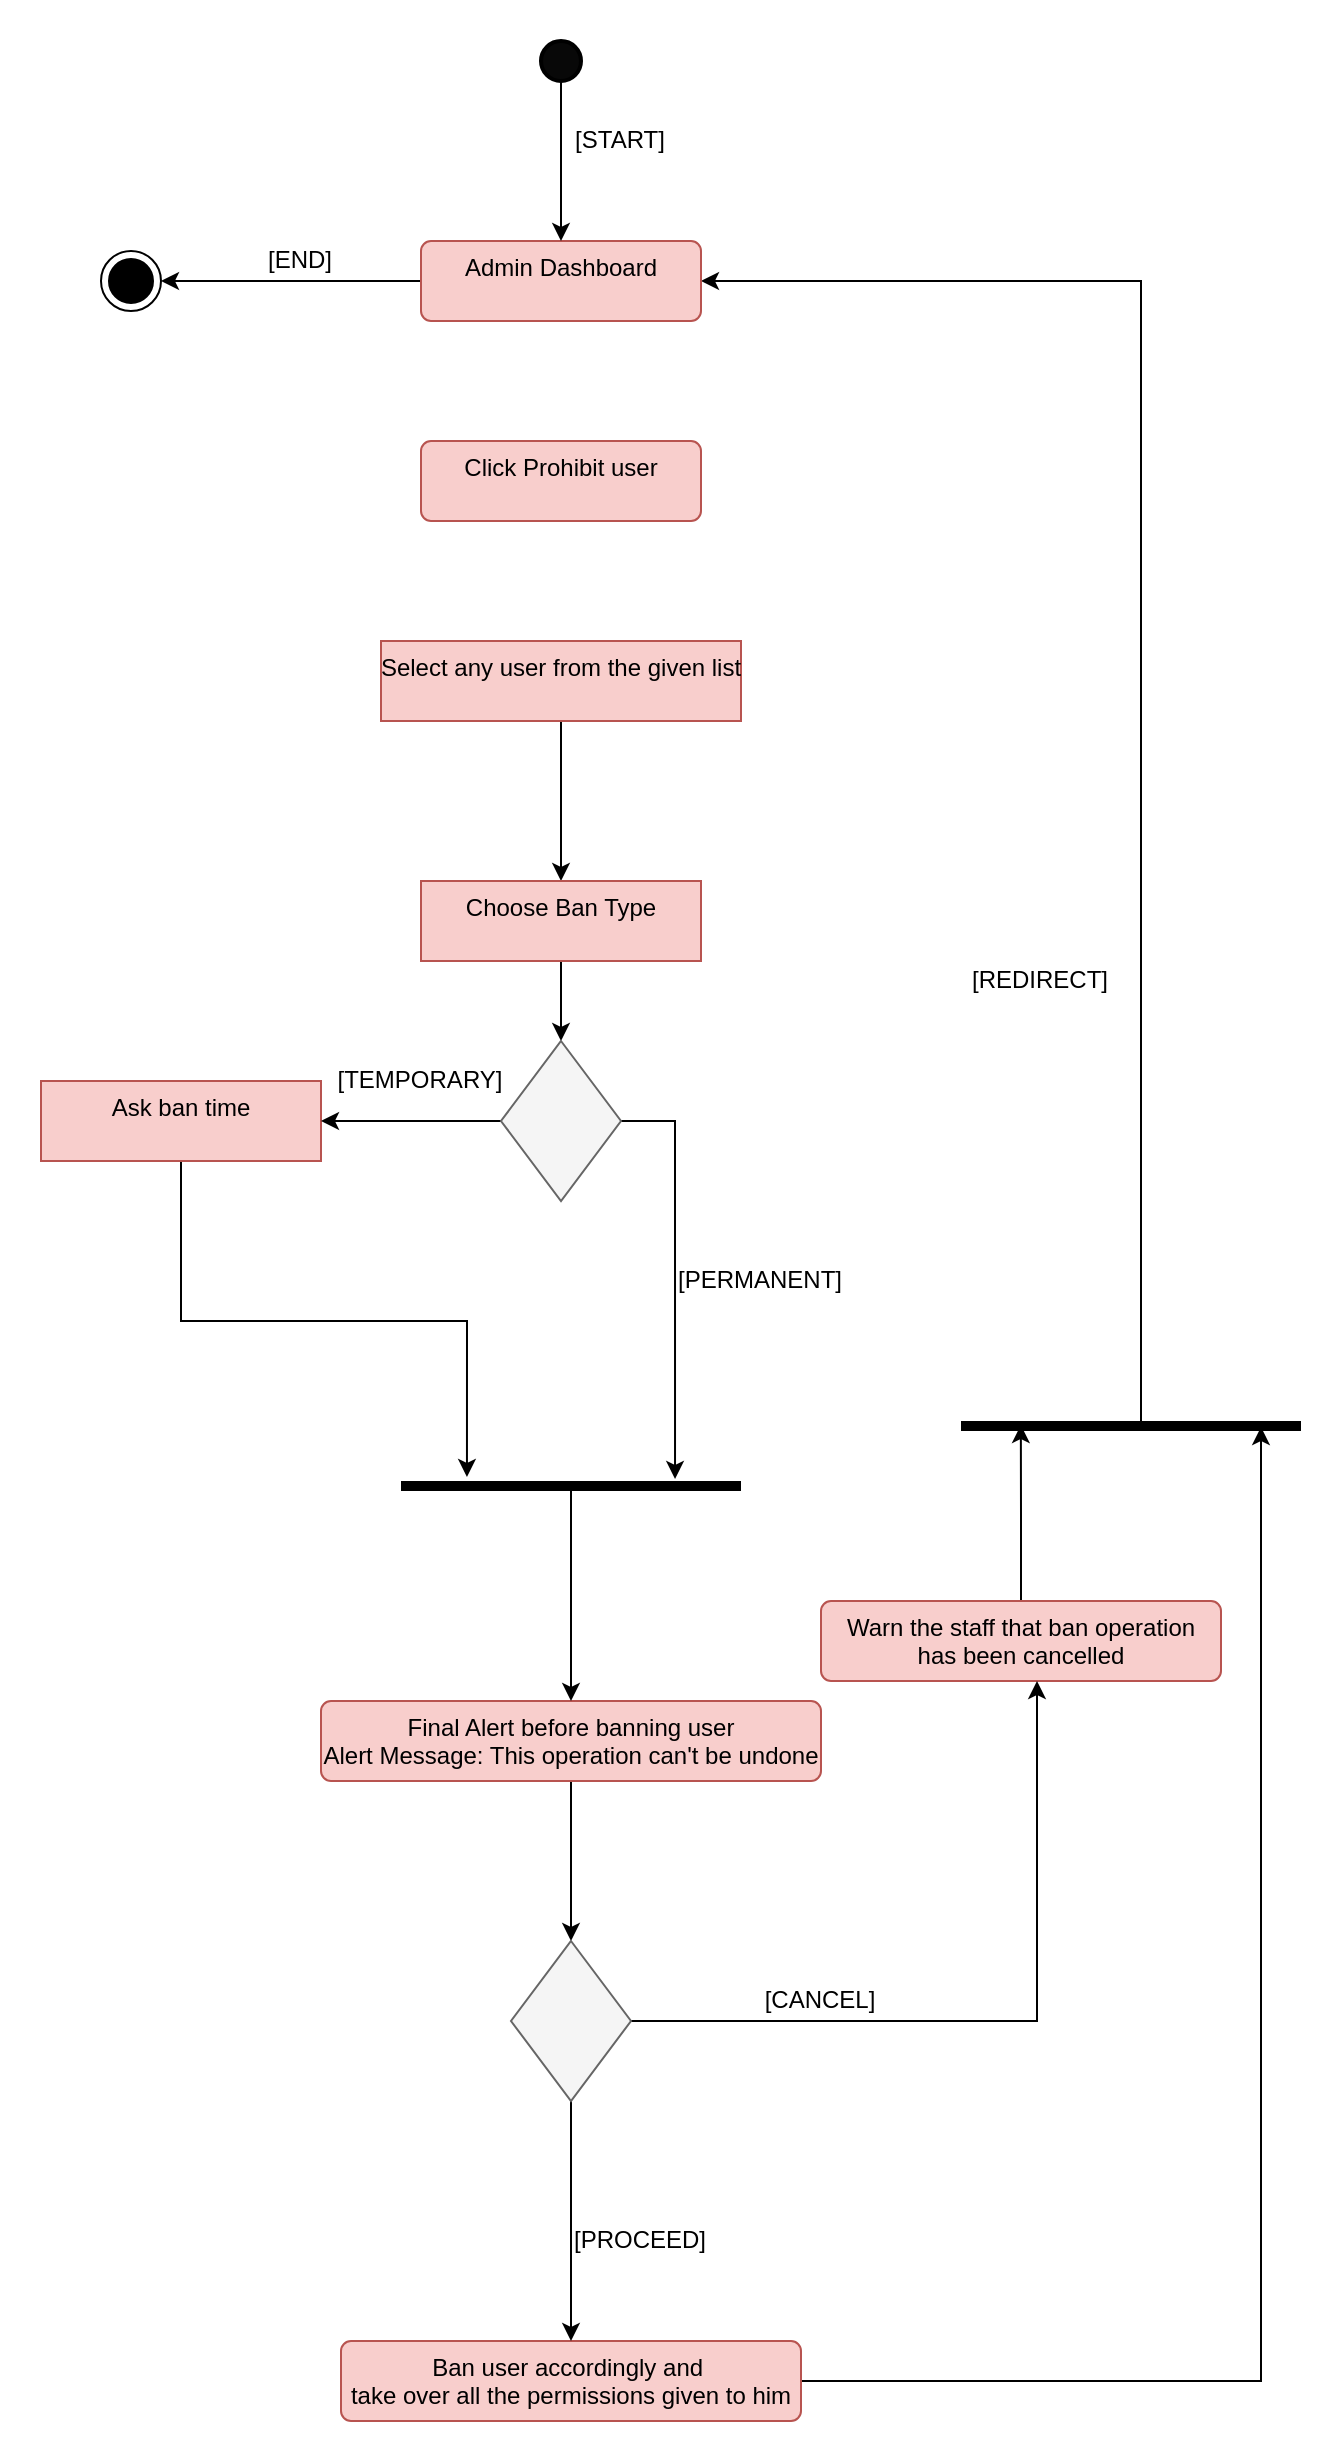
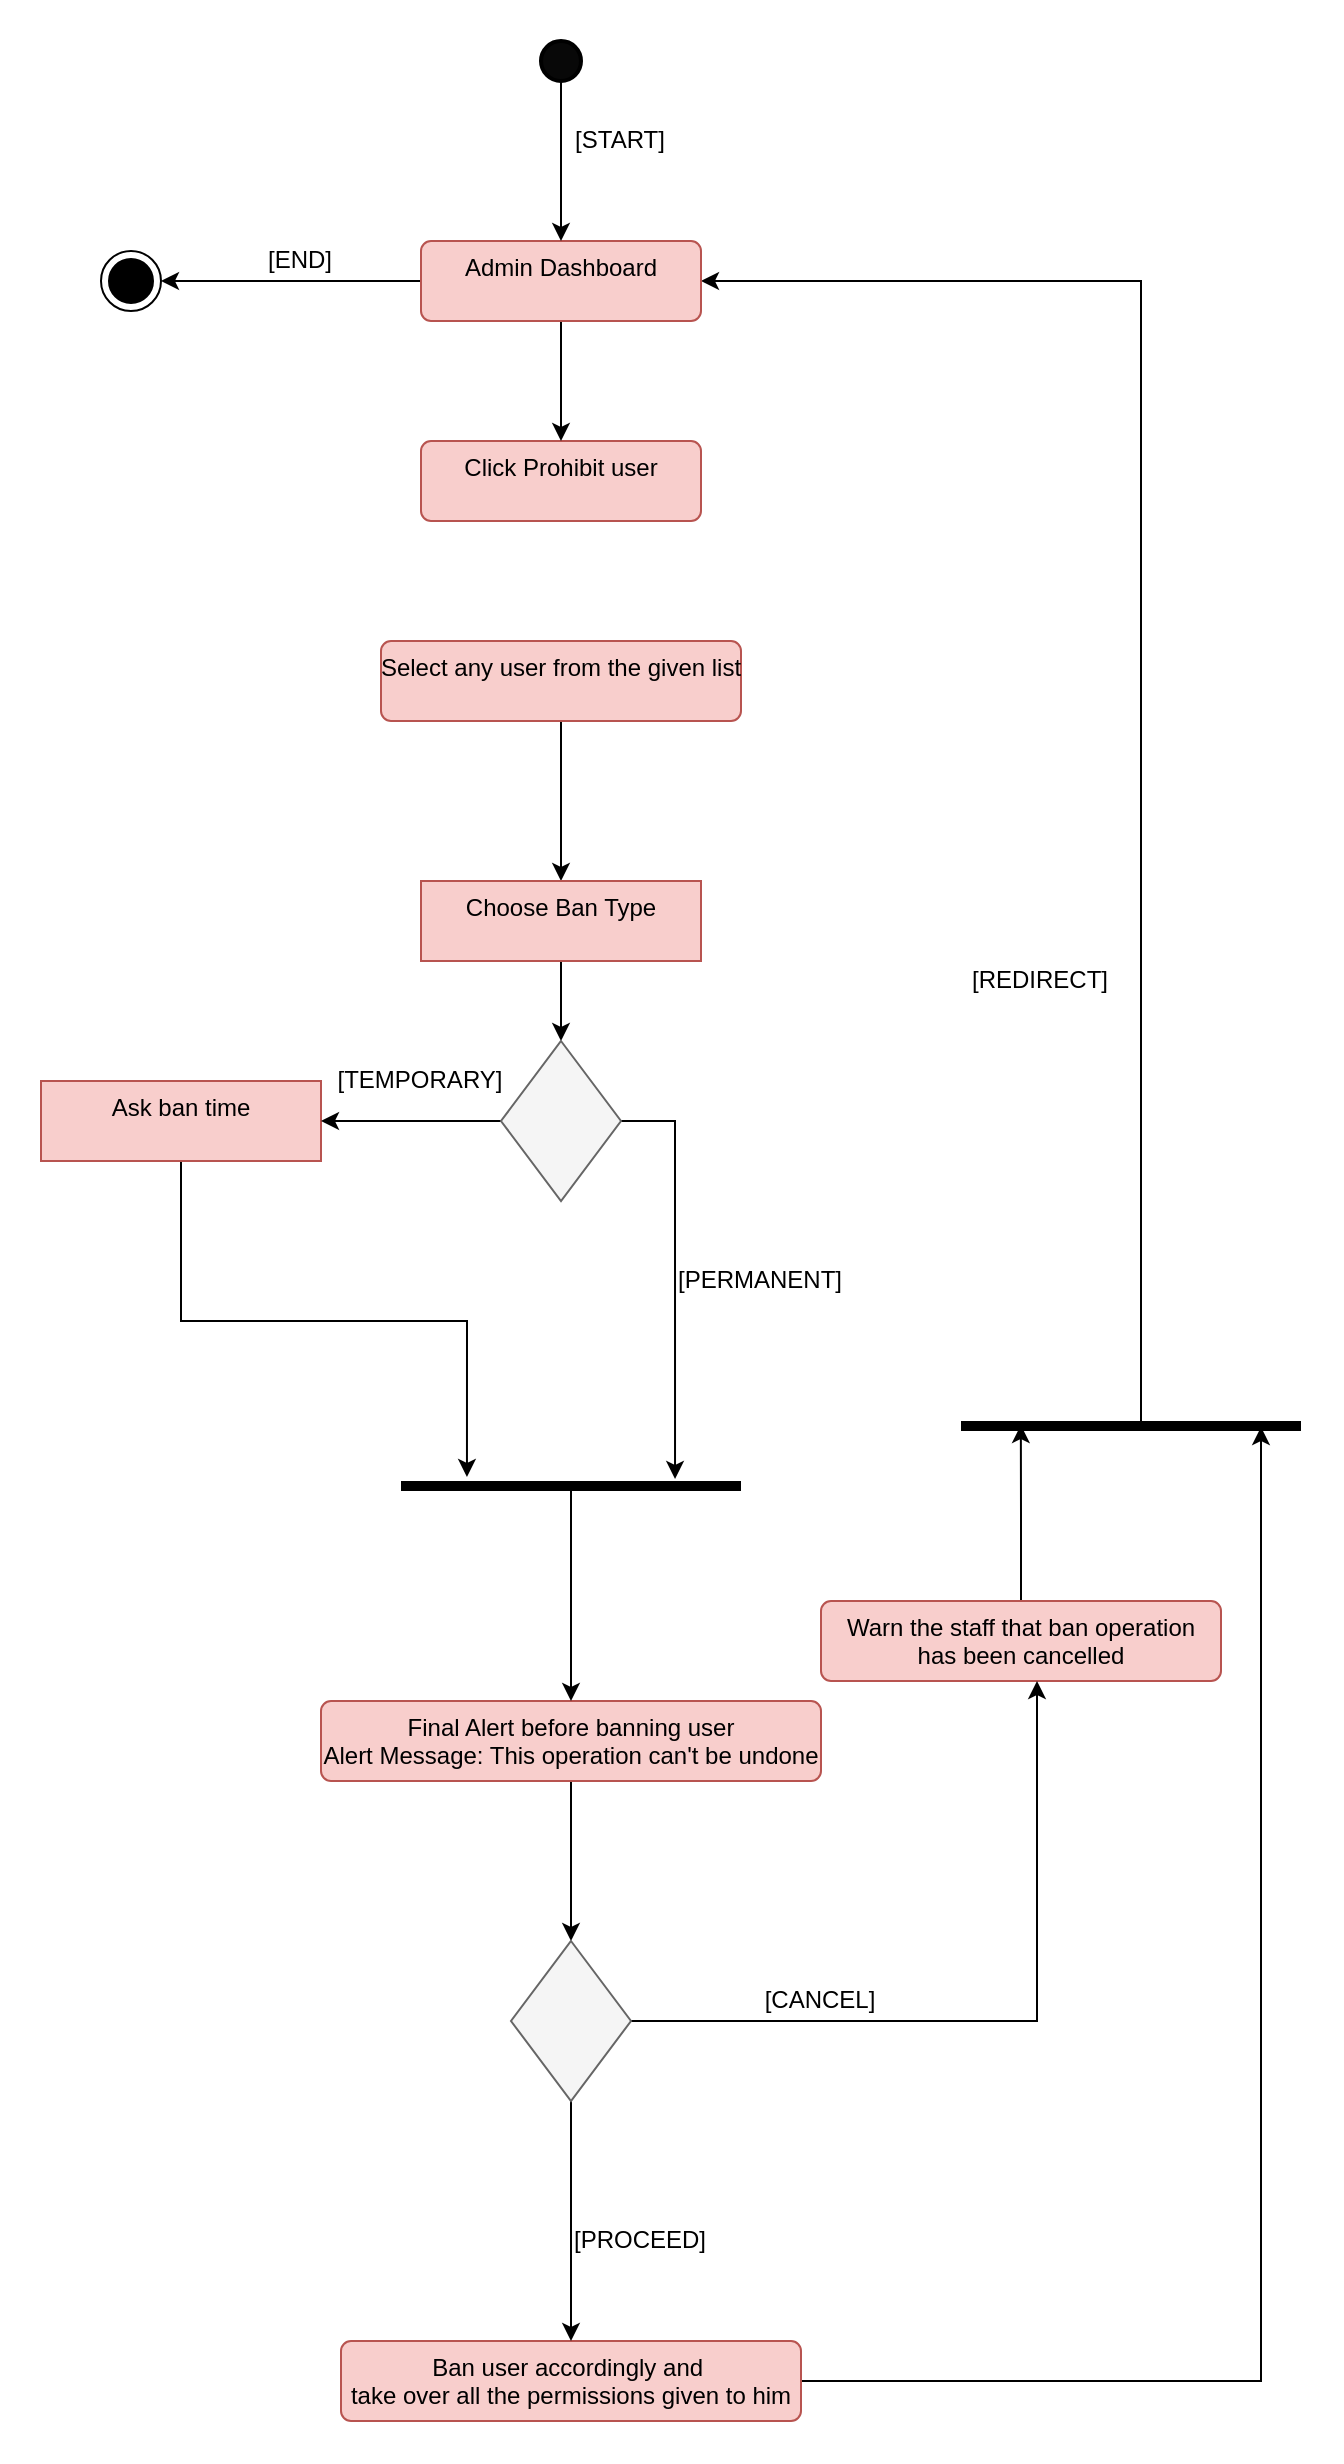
edge "Admin Dashboard" -> "Click Prohibit user": added
node "Select any user from the given list": shape rectangle -> rounded rectangle
